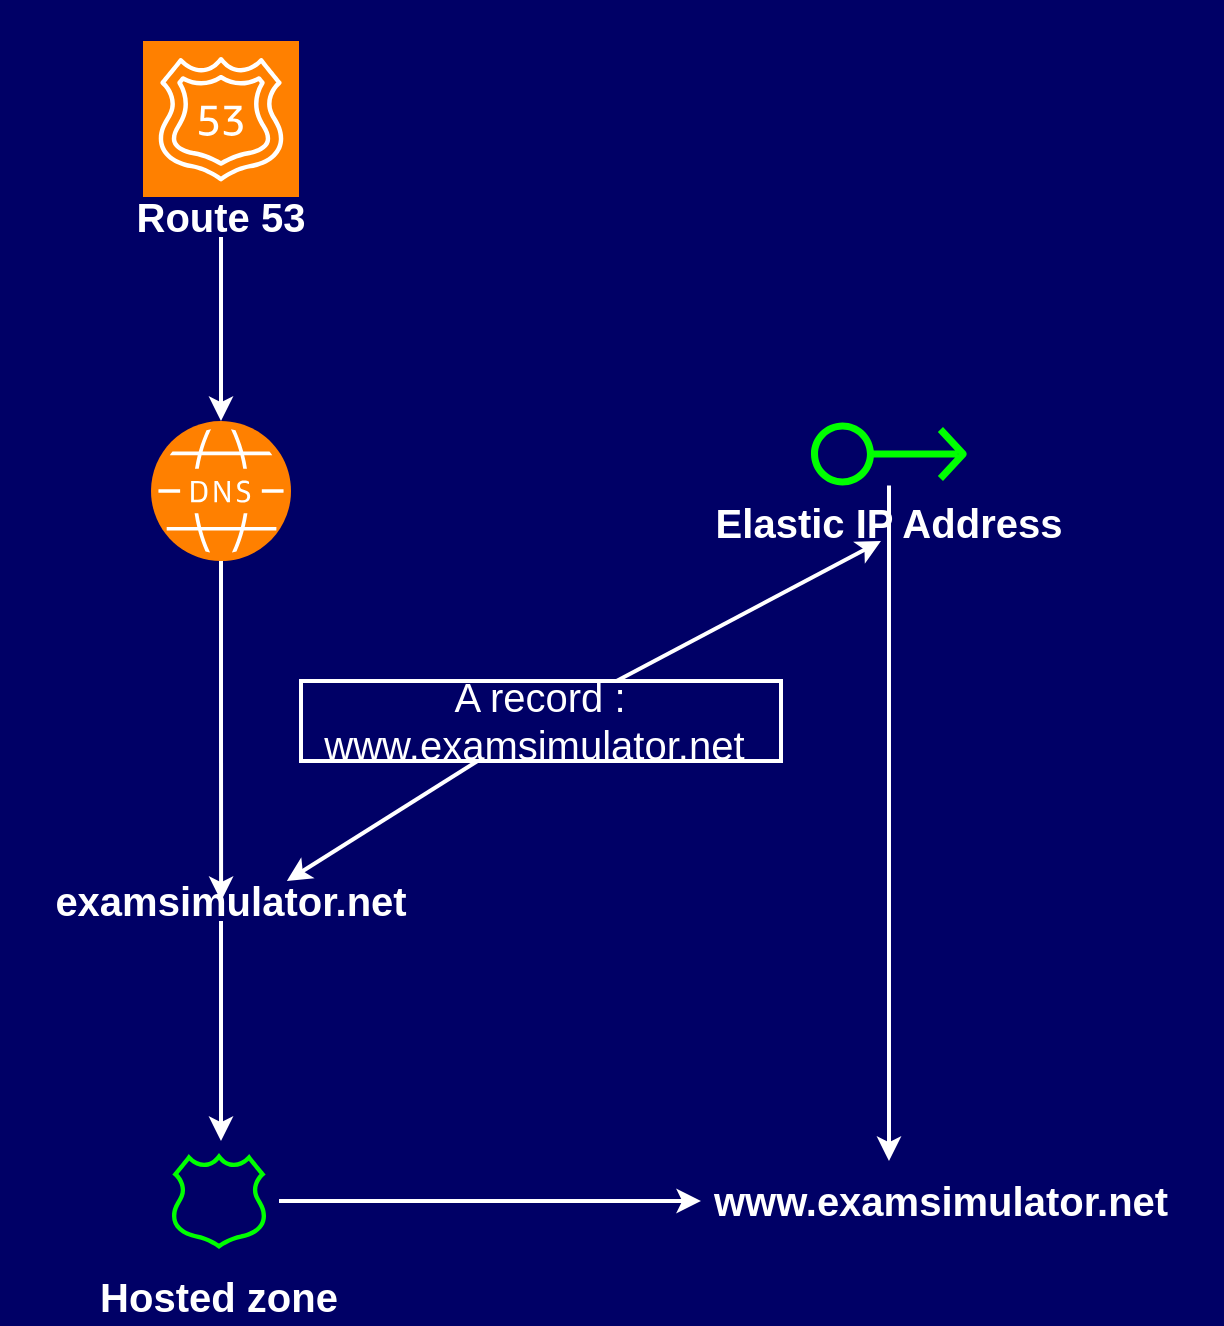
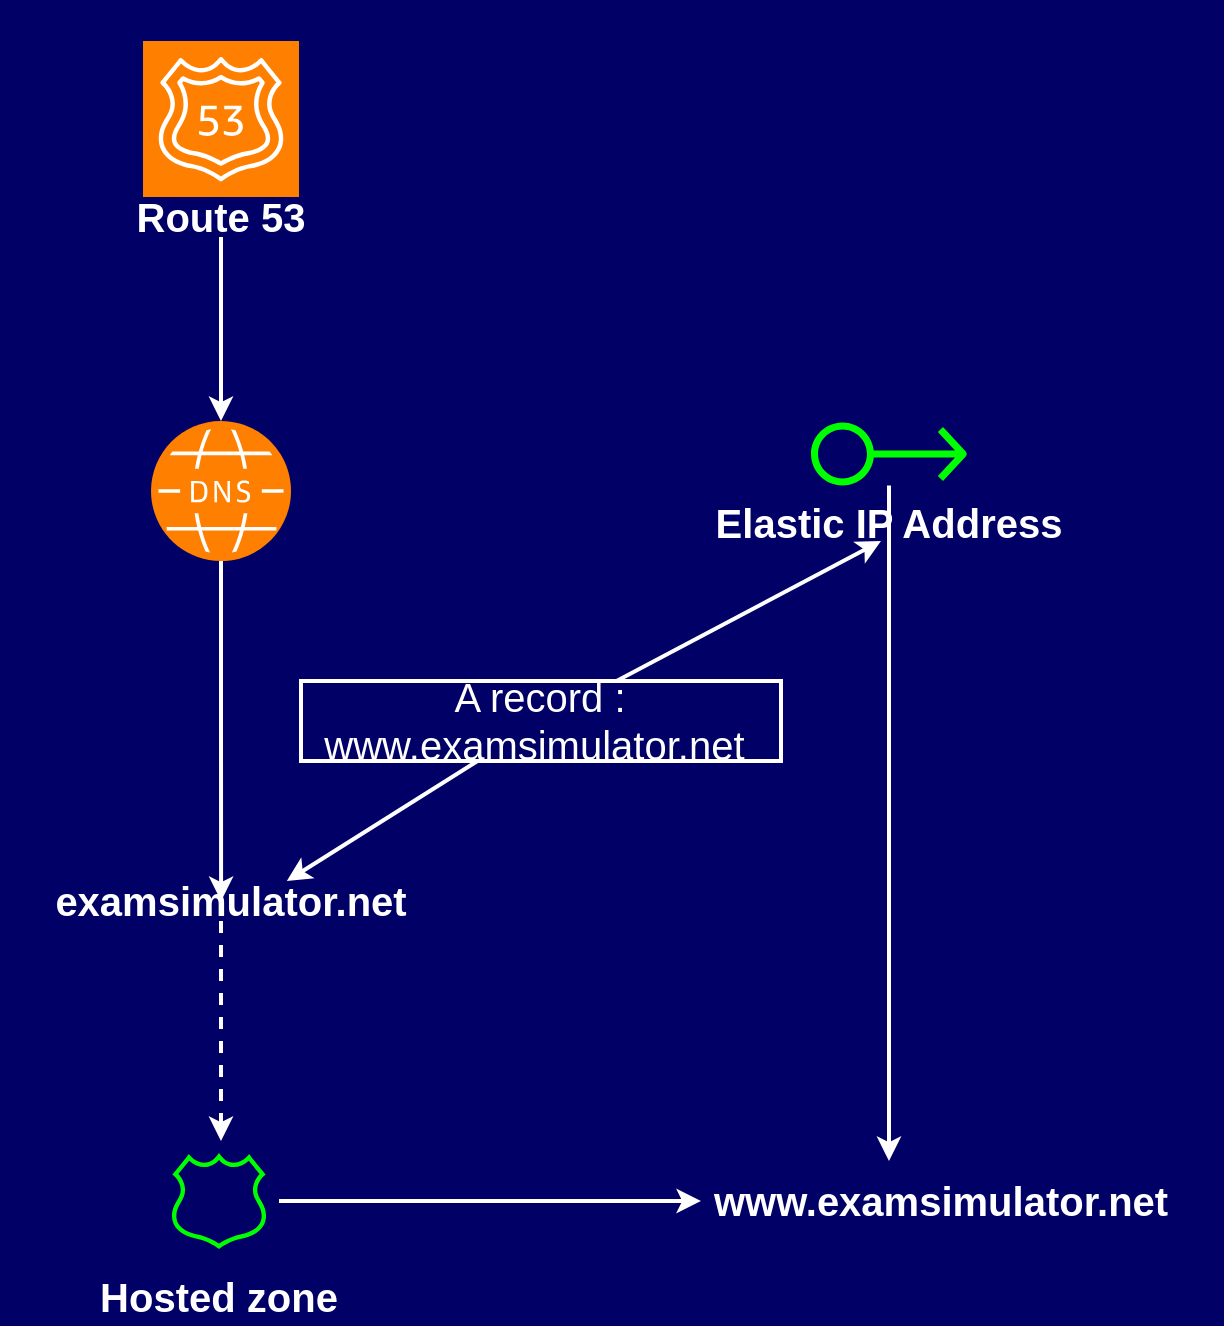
edge "examsimulator.net" -> "Hosted zone": style solid -> dashed
